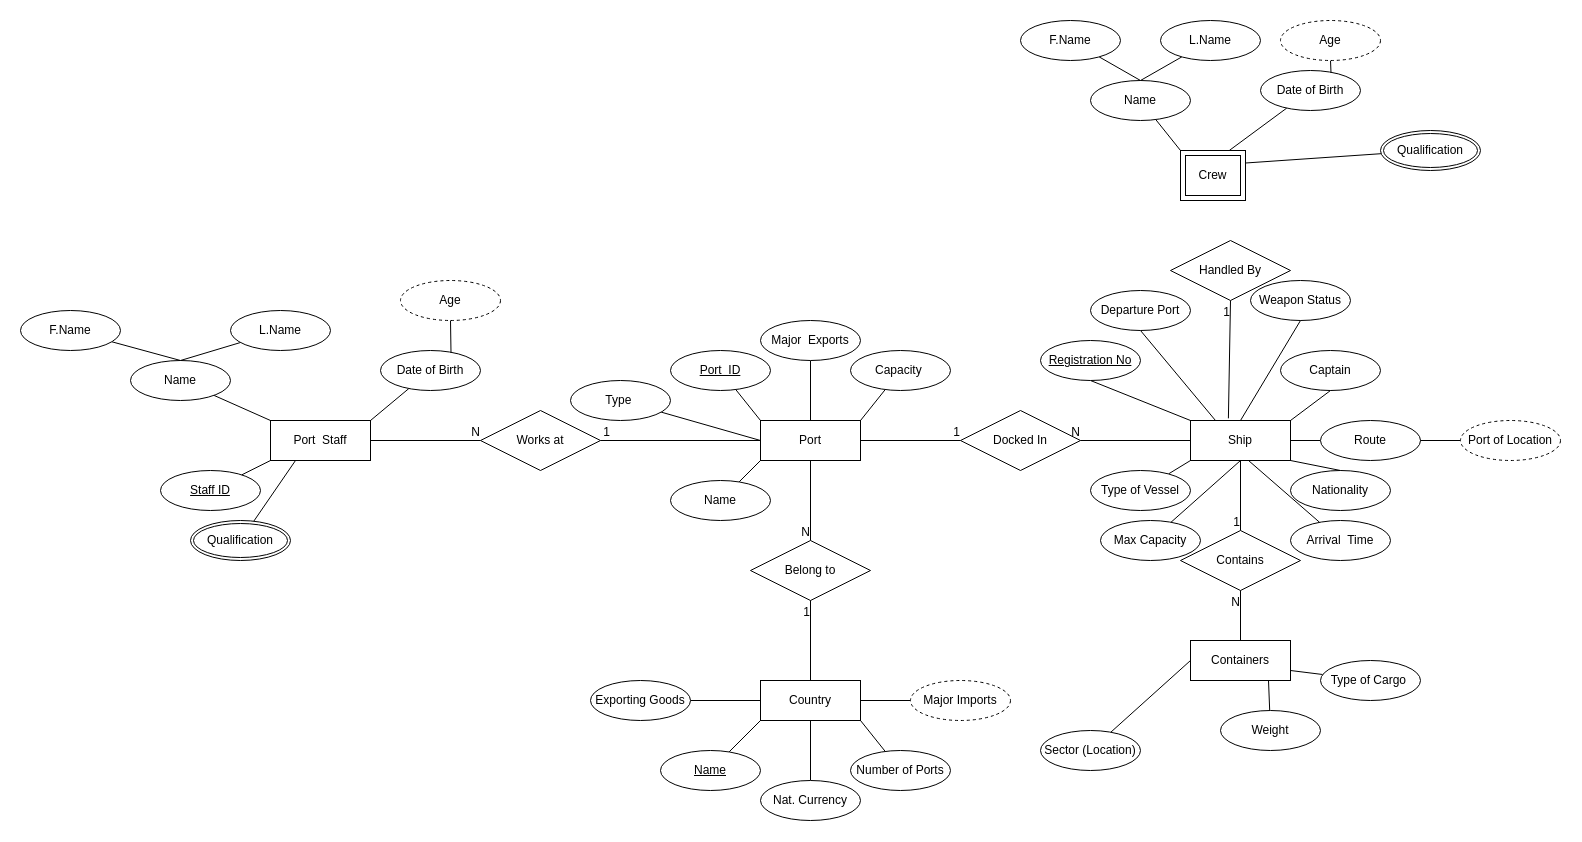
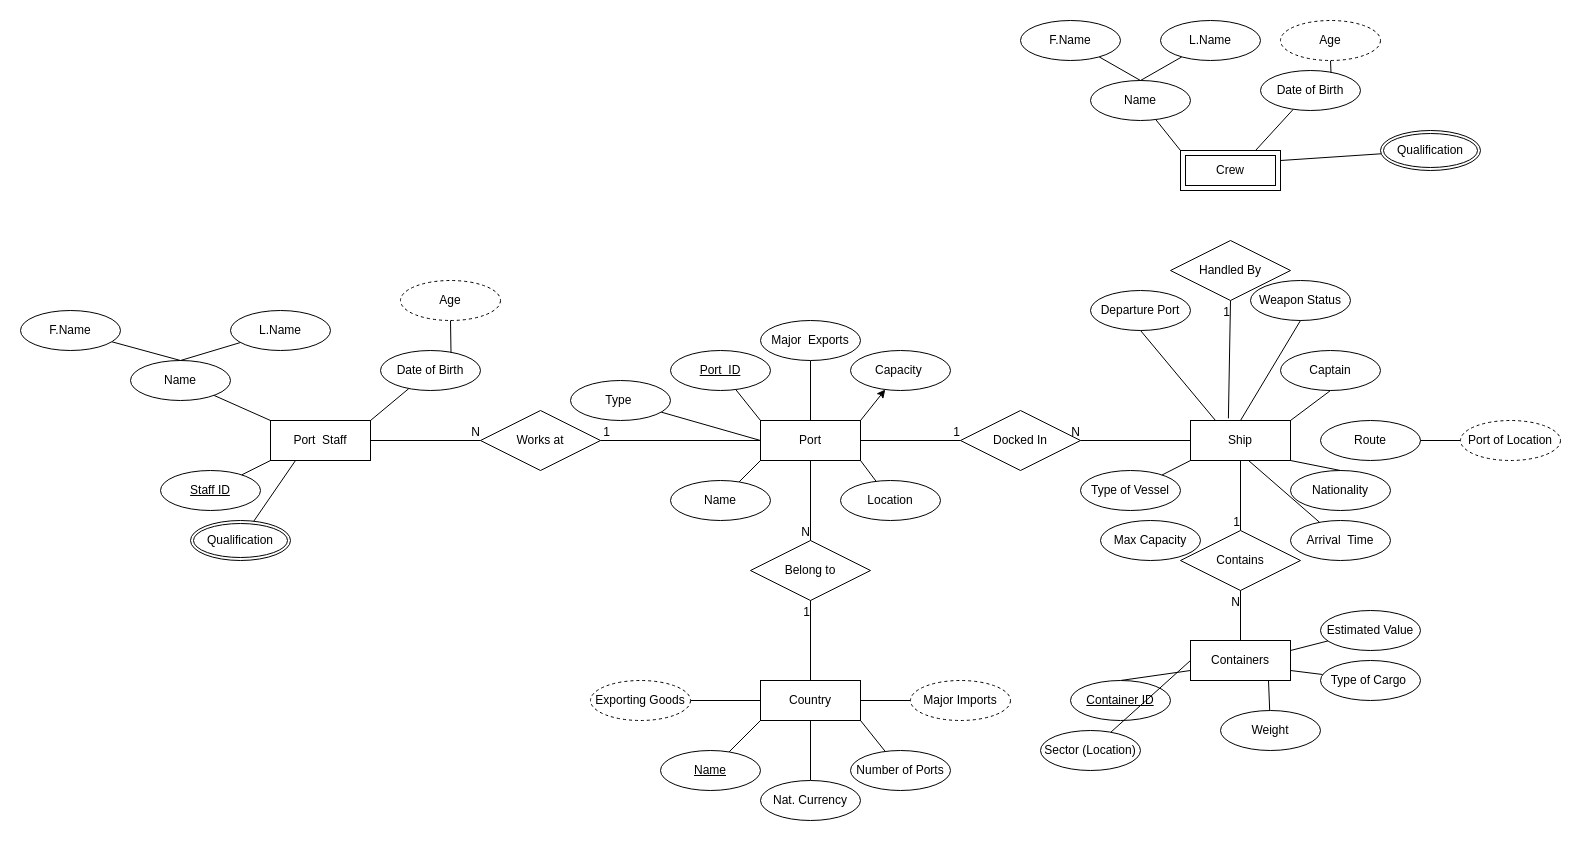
node "Crew": size 65x50 -> 100x40
node "Registration No": removed
edge "Capacity" -- "Port": arrowhead none -> classic
edge "Registration No" -- "Ship": removed
edge "Ship" -- "Route": removed
edge "Port" -- "Location": added
node "Type of Vessel": moved (1141, 490) -> (1131, 490)
edge "Ship" -- "Max Capacity": removed
node "Location": added
node "Estimated Value": added
edge "Estimated Value" -- "Containers": added
edge "Containers" -- "Container ID": added
node "Exporting Goods": style solid -> dashed
node "Container ID": added
